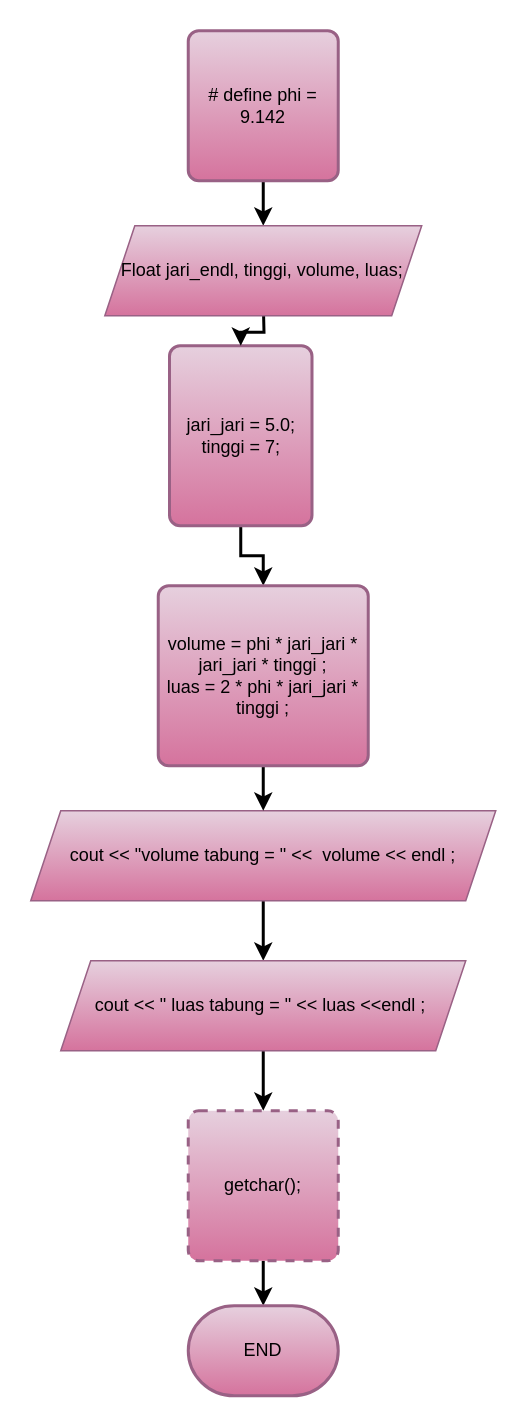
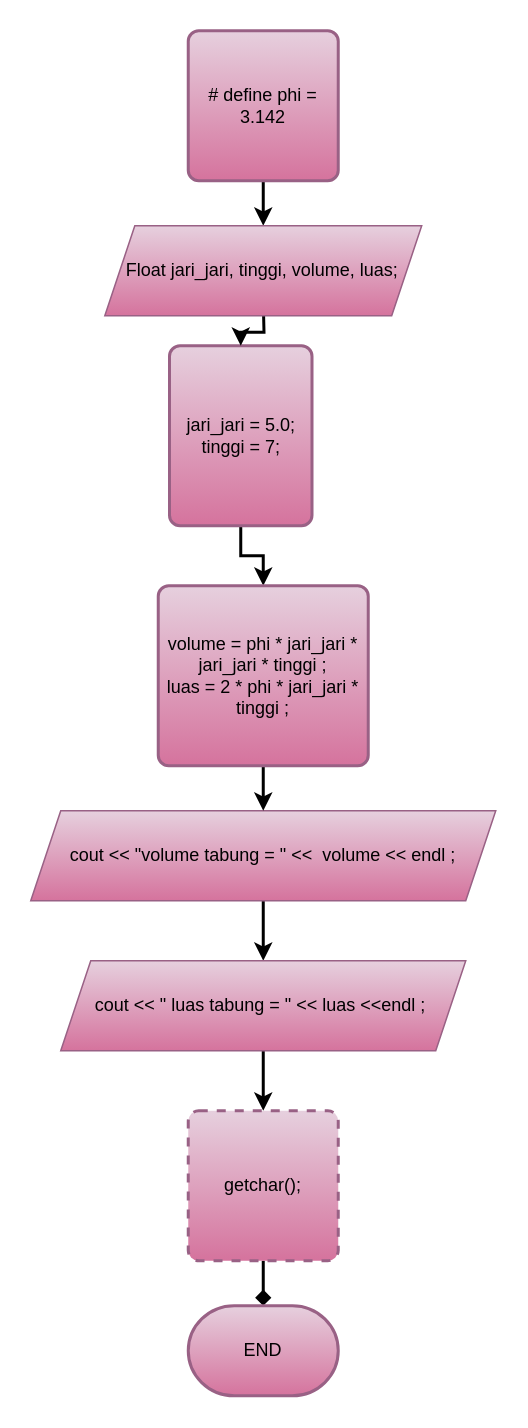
node "# define phi = 9.142": label "# define phi = 9.142" -> "# define phi = 3.142"
node "Float jari_endl, tinggi, volume, luas;": label "Float jari_endl, tinggi, volume, luas;" -> "Float jari_jari, tinggi, volume, luas;"
edge "getchar();" -> "END": arrowhead classic -> diamond
